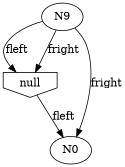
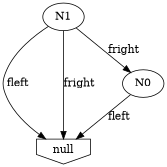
node "N9": label "N9" -> "N1"
edge "null" -> "N0": reversed
